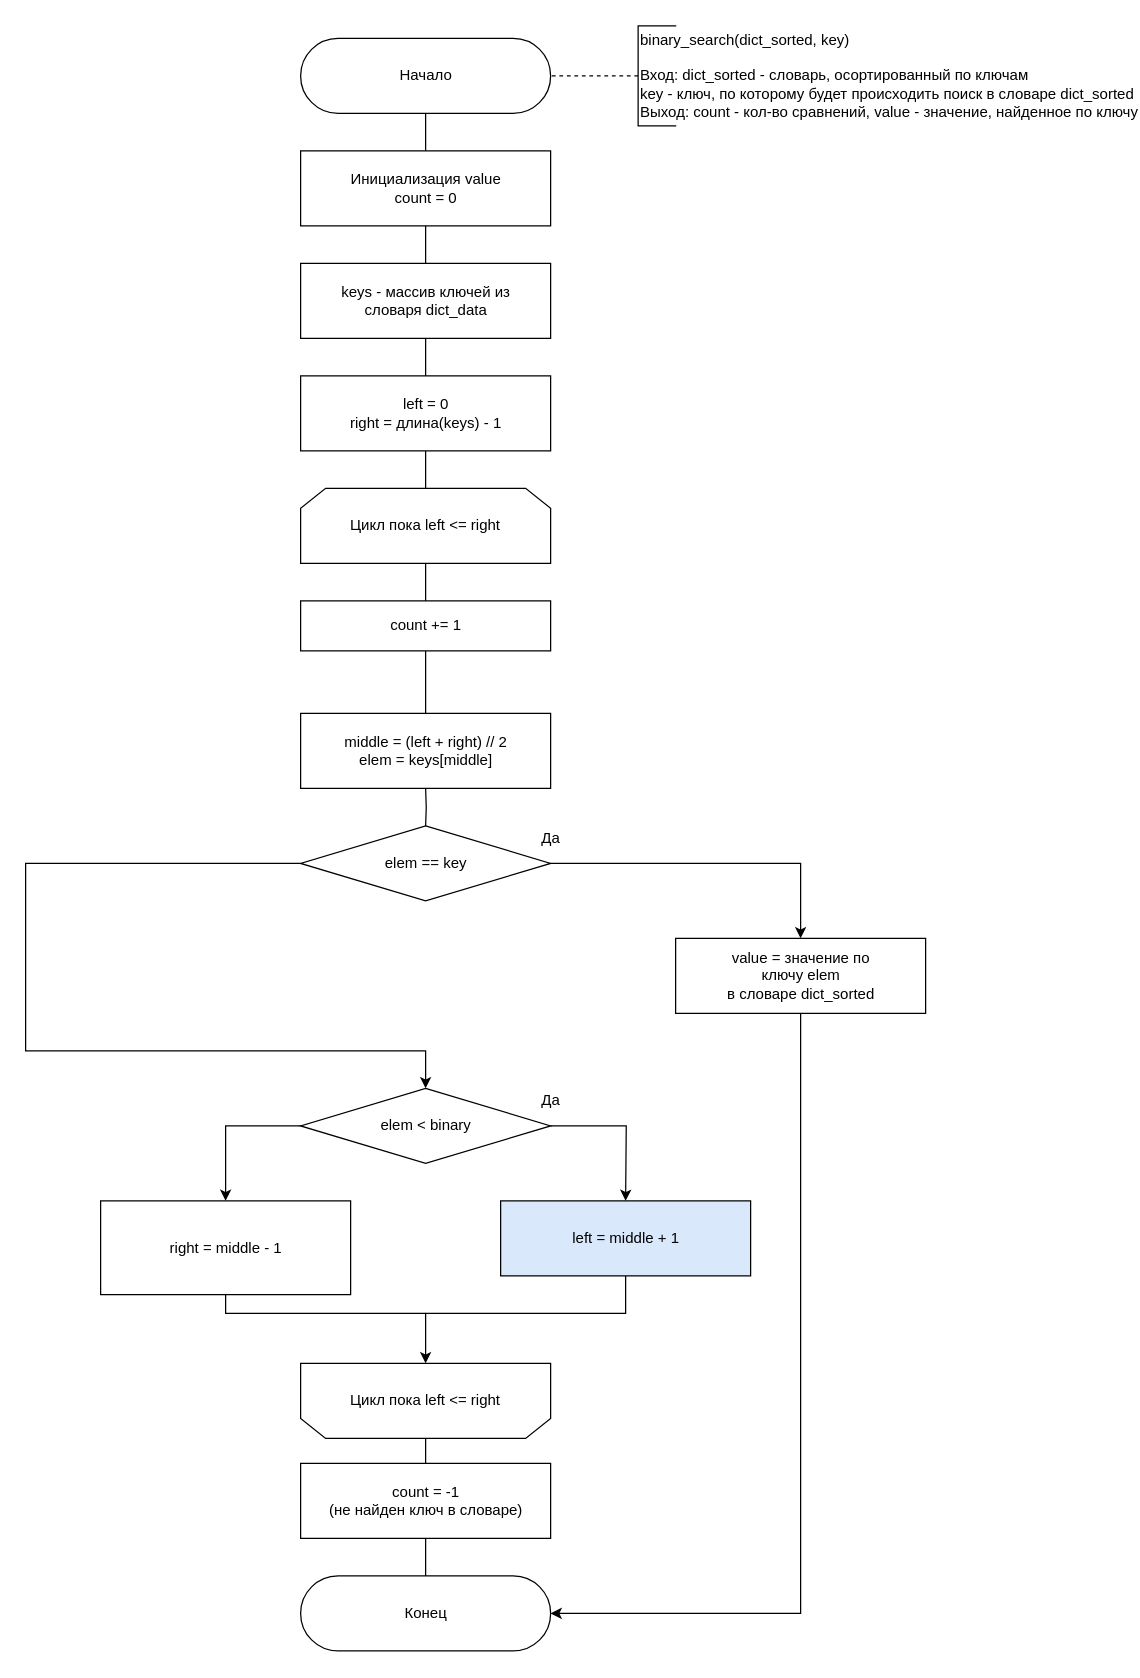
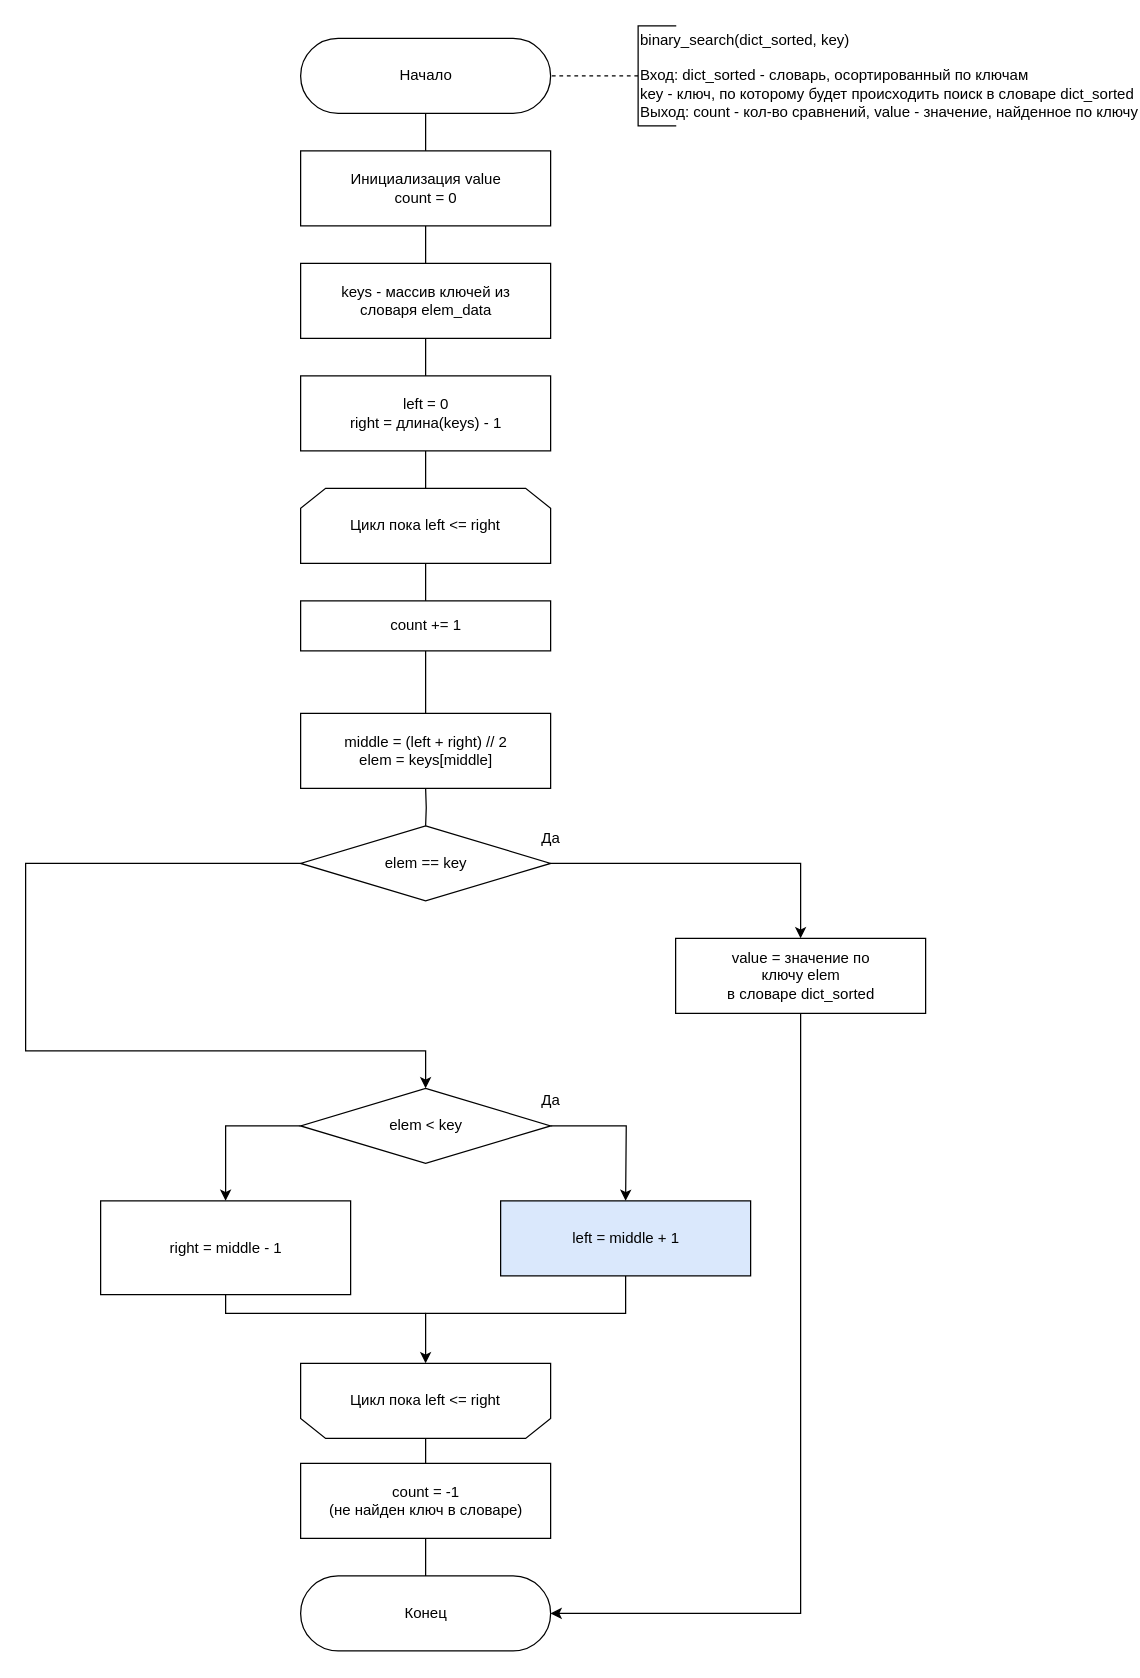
node "keys - массив ключей из словаря dict_data": label "keys - массив ключей из словаря dict_data" -> "keys - массив ключей из словаря elem_data"
node "elem < binary": label "elem < binary" -> "elem < key"
